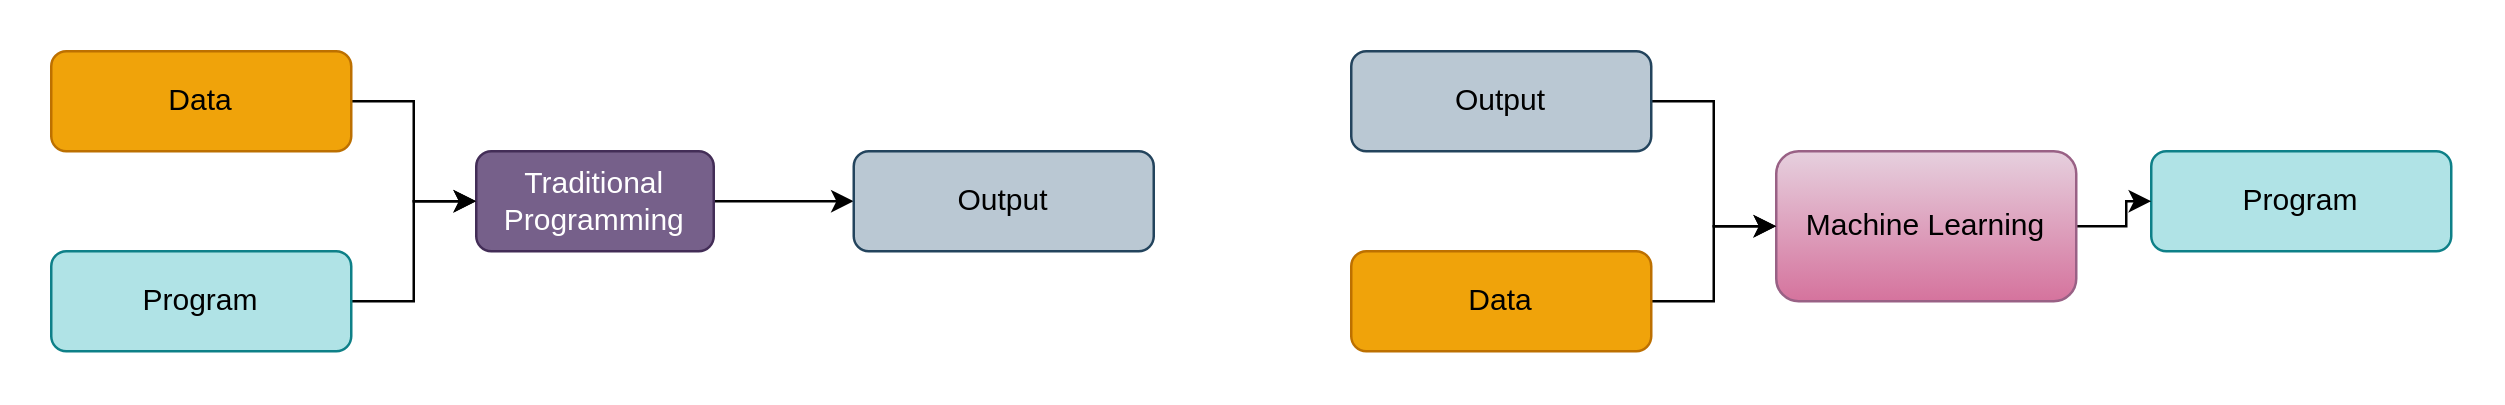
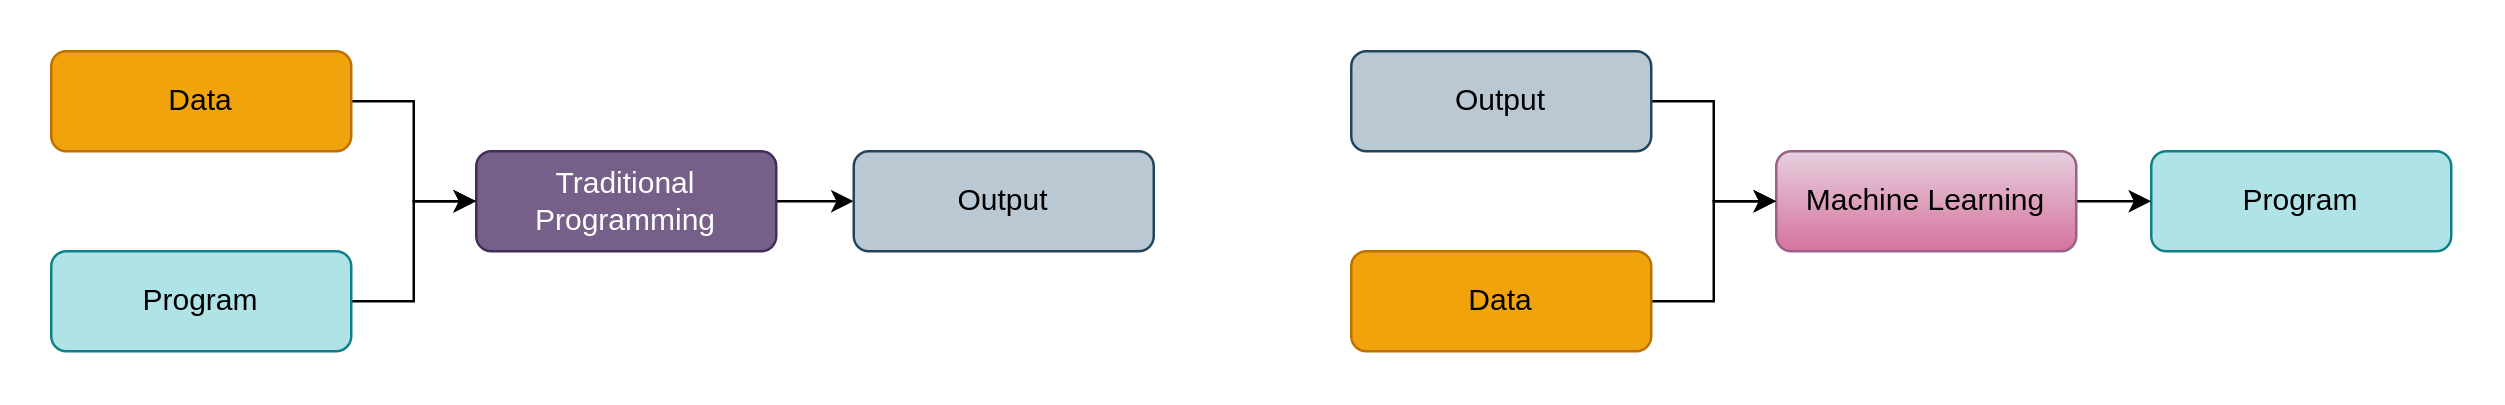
node "Traditional Programming": size 238x100 -> 300x100
node "Machine Learning": size 300x150 -> 300x100
